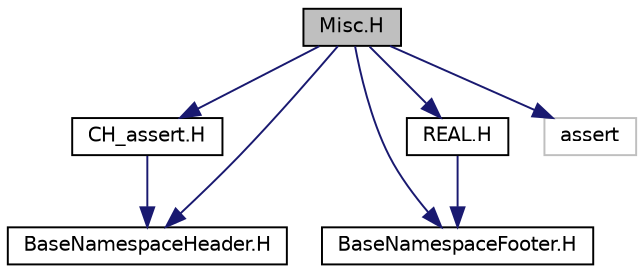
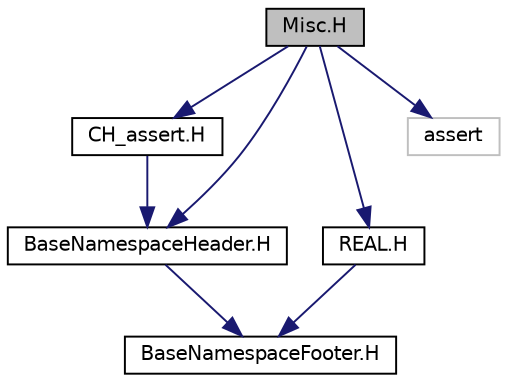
edge "Misc.H" -> "BaseNamespaceFooter.H": now "BaseNamespaceHeader.H" -> "BaseNamespaceFooter.H"
